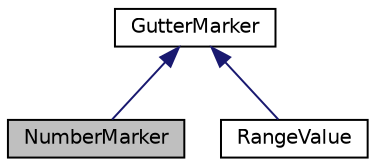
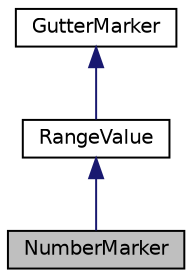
edge "NumberMarker" -> "GutterMarker": now "NumberMarker" -> "RangeValue"
